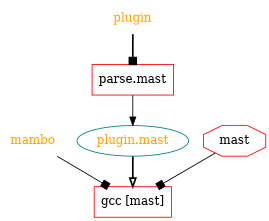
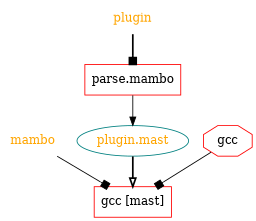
node "parse.mast": label "parse.mast" -> "parse.mambo"
node "mast": label "mast" -> "gcc"
